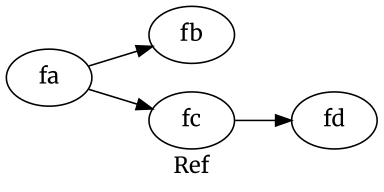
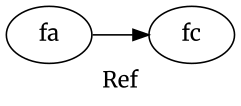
node "fb": removed
node "fd": removed
